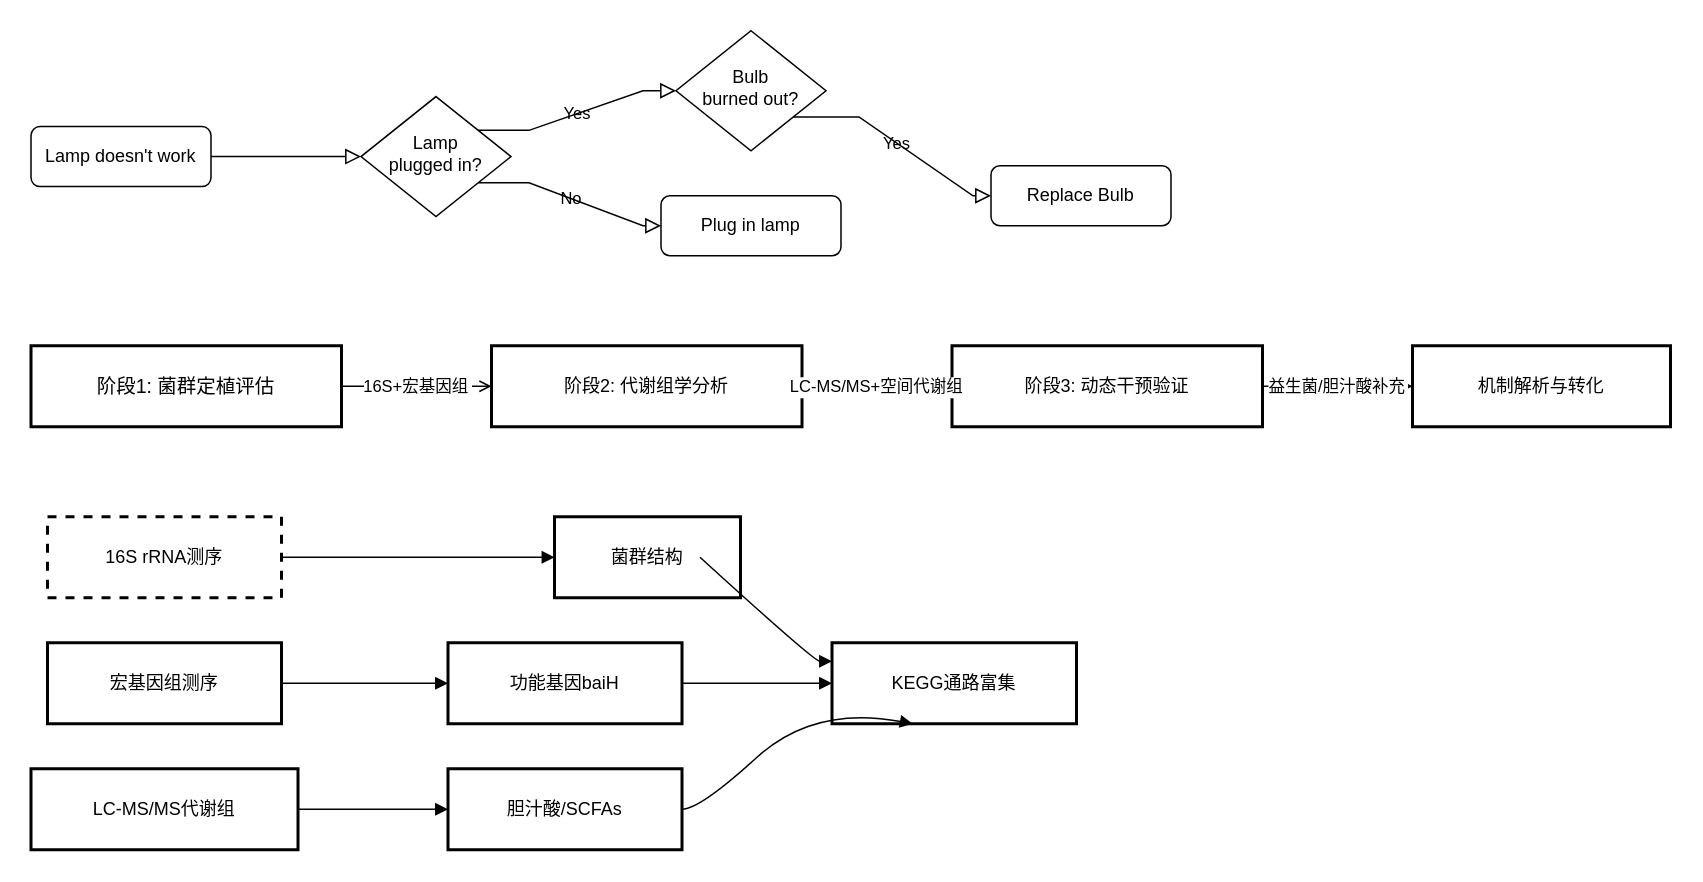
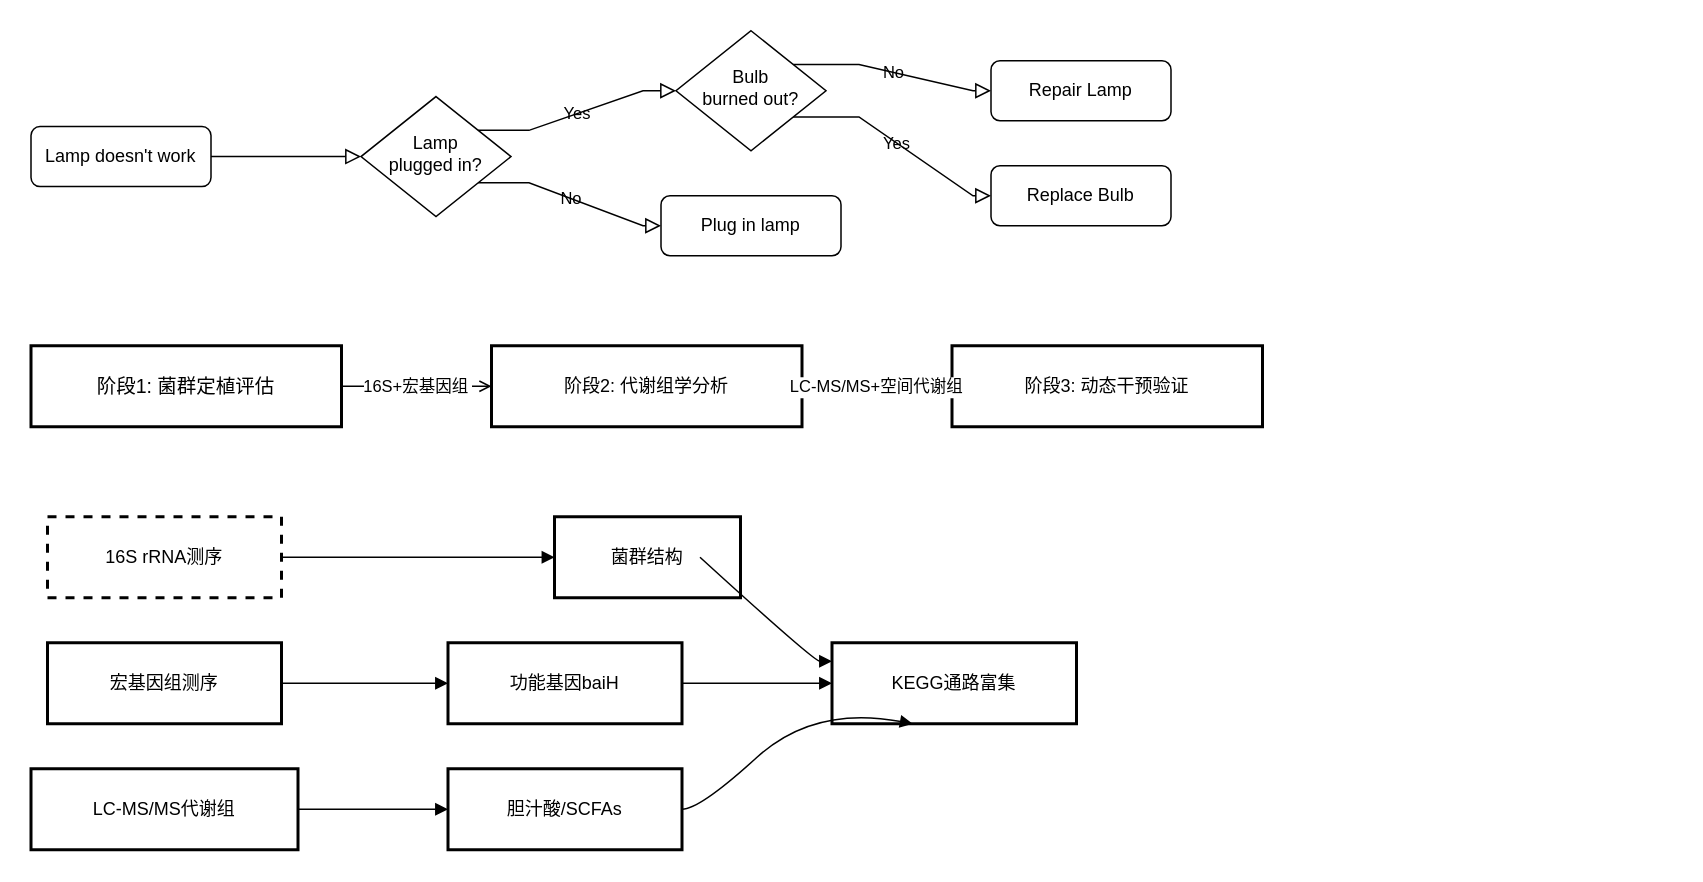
edge "Bulb burned out?" -> "Repair Lamp": added, label "No"
node "Repair Lamp": added
edge "阶段3: 动态干预验证" -> "机制解析与转化": removed, label "益生菌/胆汁酸补充"
node "机制解析与转化": removed
